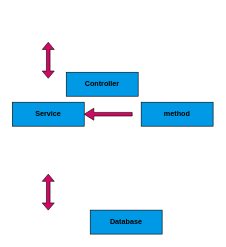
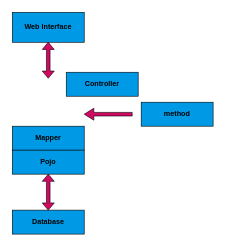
node "Web Interface": added
node "Service": removed
node "Mapper": added
node "Pojo": added
node "Database": moved (126, 222) -> (48, 222)
